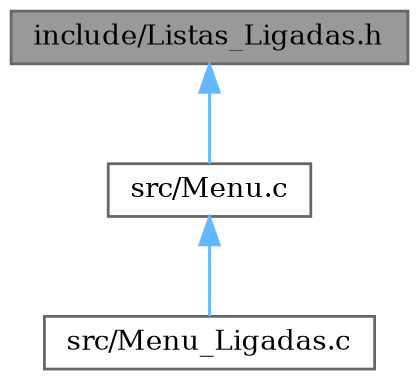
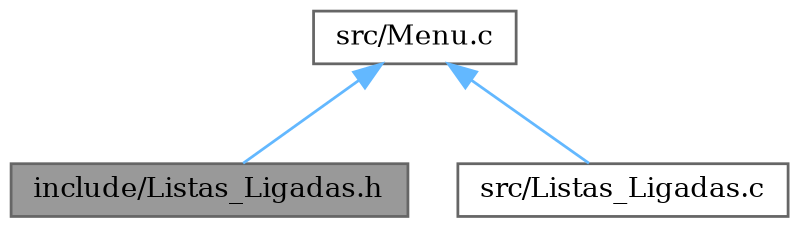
edge "src/Menu.c" -> "include/Listas_Ligadas.h": reversed
node "src/Menu_Ligadas.c": label "src/Menu_Ligadas.c" -> "src/Listas_Ligadas.c"
